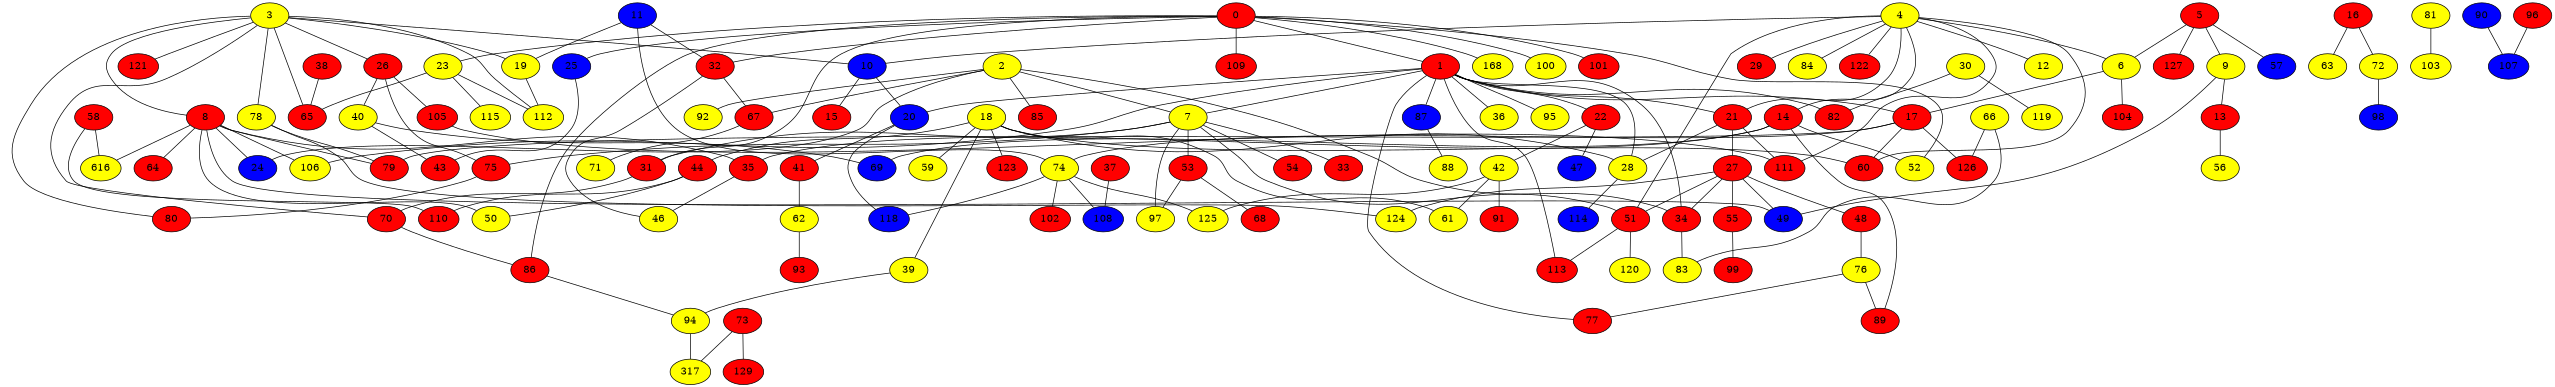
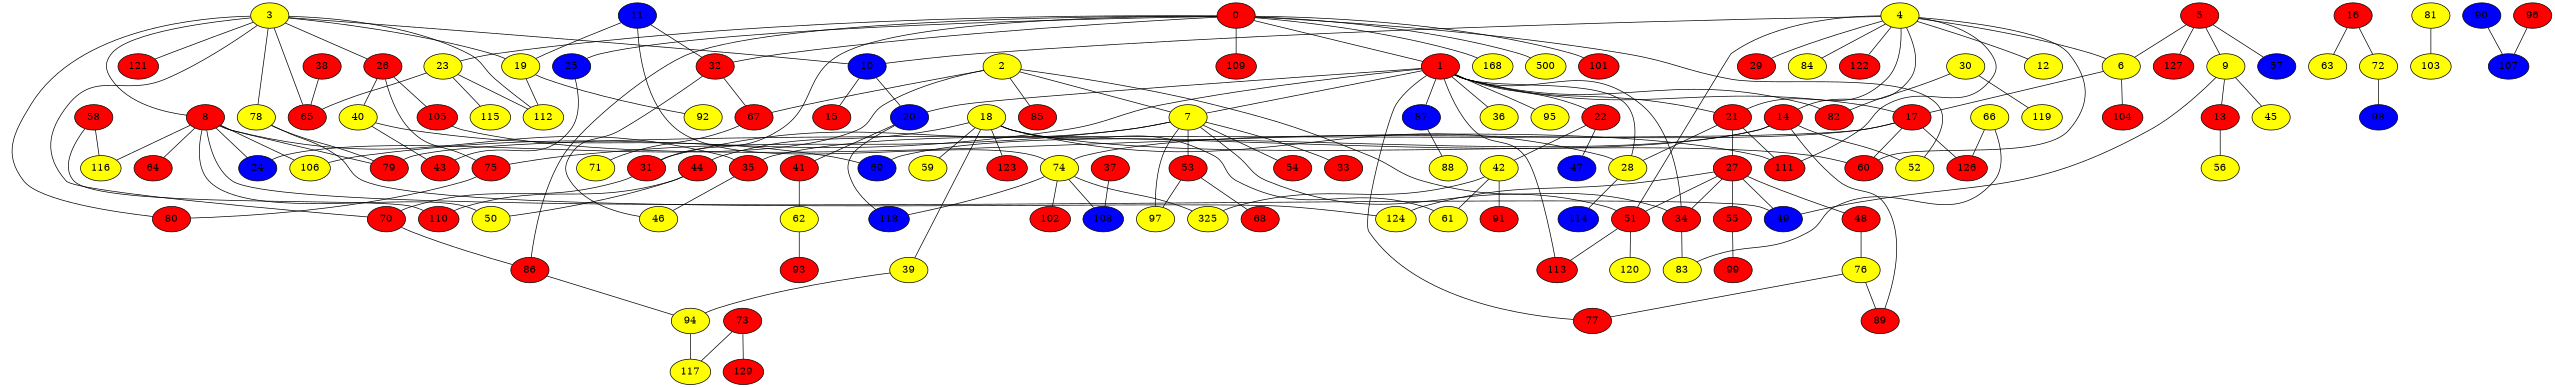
node "100": label "100" -> "500"
edge "2" -- "92": now "19" -- "92"
node "45": added
node "616": label "616" -> "116"
node "125": label "125" -> "325"
node "317": label "317" -> "117"
